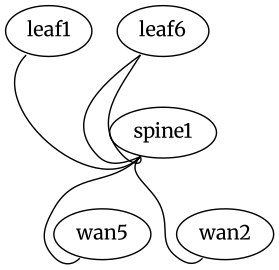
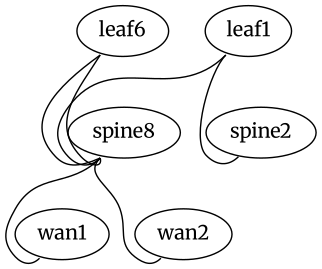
node "spine1": label "spine1" -> "spine8"
node "spine2": added
node "wan5": label "wan5" -> "wan1"
